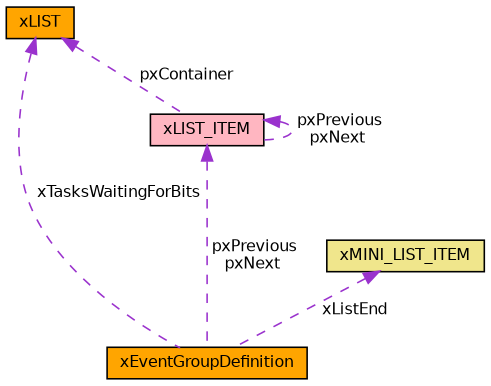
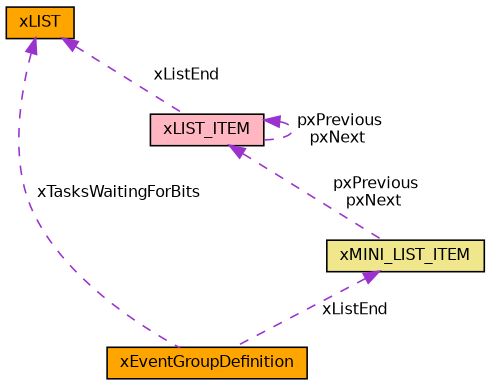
edge "xLIST_ITEM" -> "xLIST": label " pxContainer" -> " xListEnd"
edge "xEventGroupDefinition" -> "xLIST_ITEM": now "xMINI_LIST_ITEM" -> "xLIST_ITEM"
